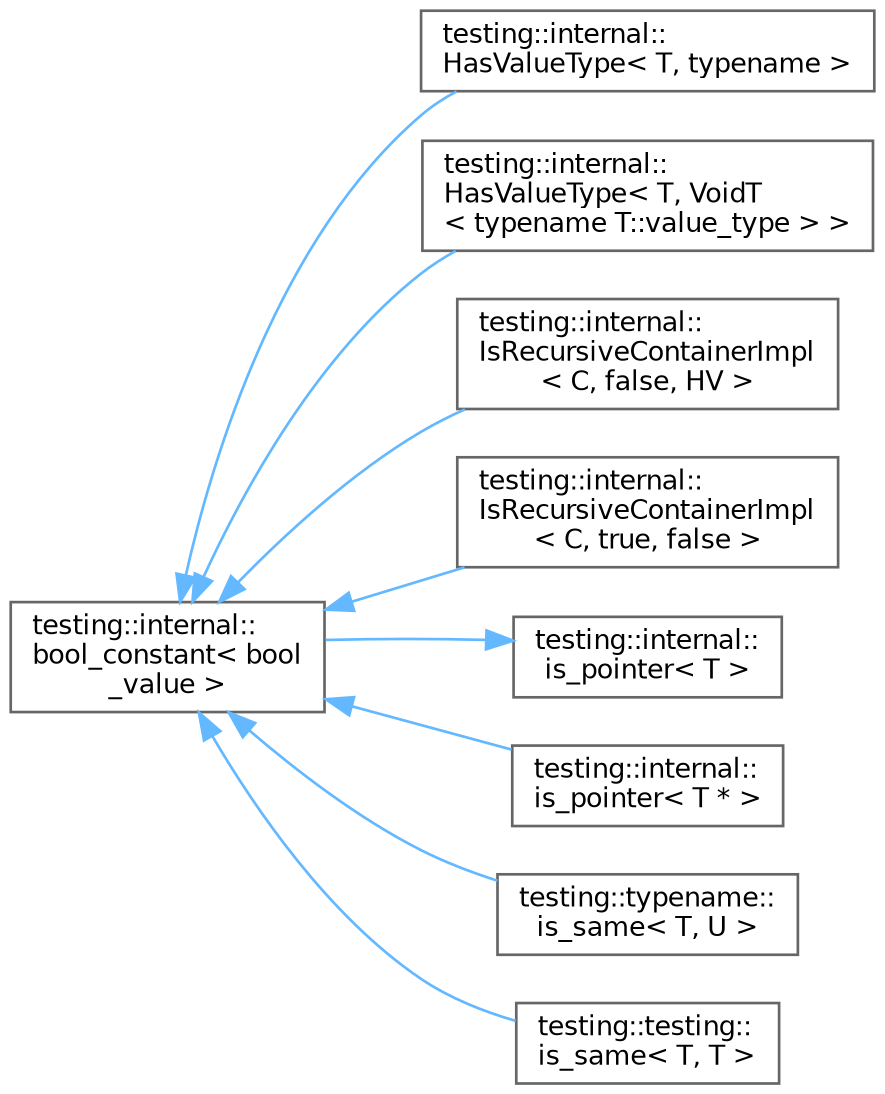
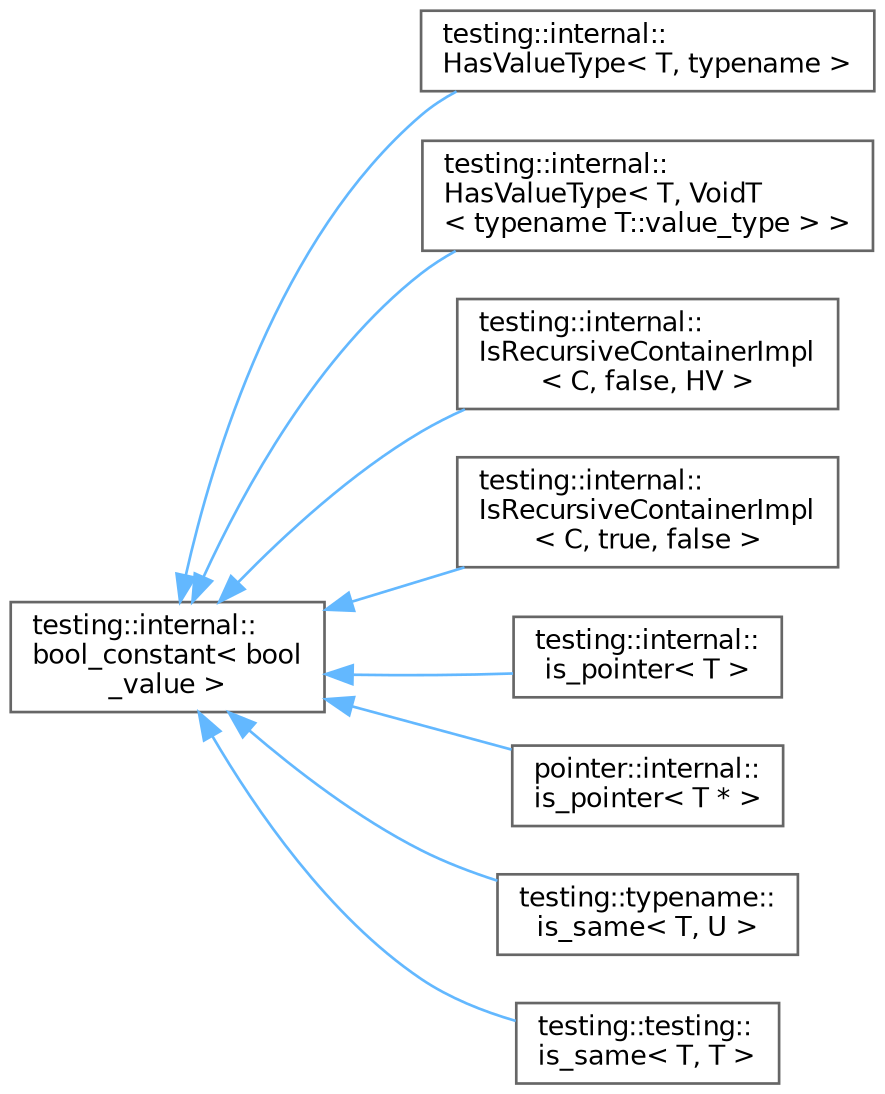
edge "testing::internal:: bool_constant< bool _value >" -> "testing::internal:: is_pointer< T >": reversed
node "testing::internal:: is_pointer< T * >": label "testing::internal:: is_pointer< T * >" -> "pointer::internal:: is_pointer< T * >"
